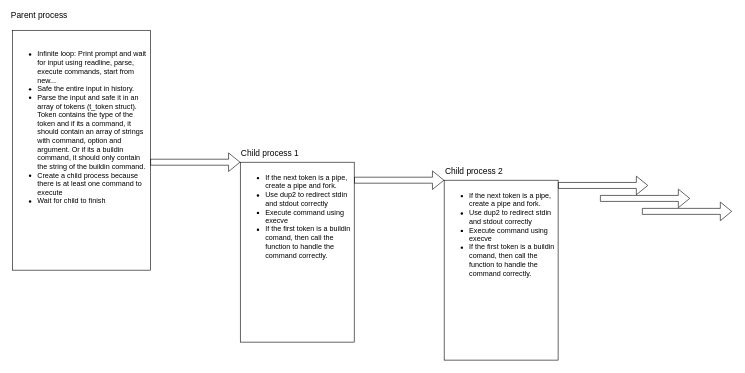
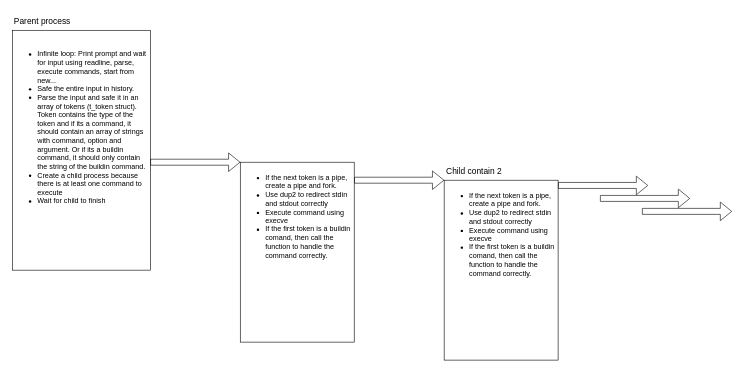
node "Parent process": moved (39, 15) -> (42, 21)
node "Child process 1": removed
node "Child process 2": label "Child process 2" -> "Child contain 2"
